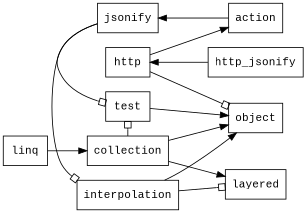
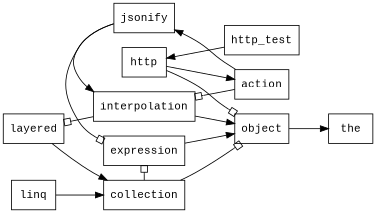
node "http_jsonify": label "http_jsonify" -> "http_test"
edge "jsonify" -> "interpolation": arrowhead obox -> normal
edge "action" -> "interpolation": added
node "test": label "test" -> "expression"
node "the": added
edge "collection" -> "object": arrowhead normal -> obox
edge "collection" -> "layered": reversed
